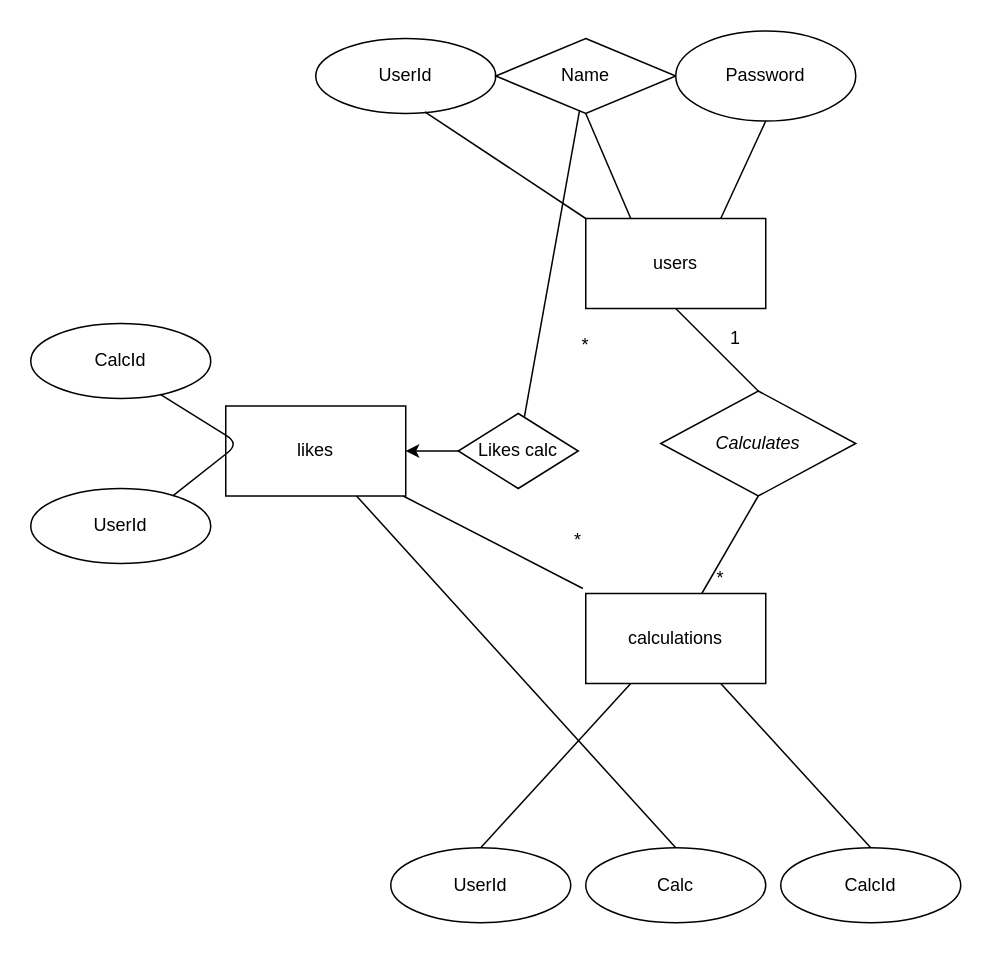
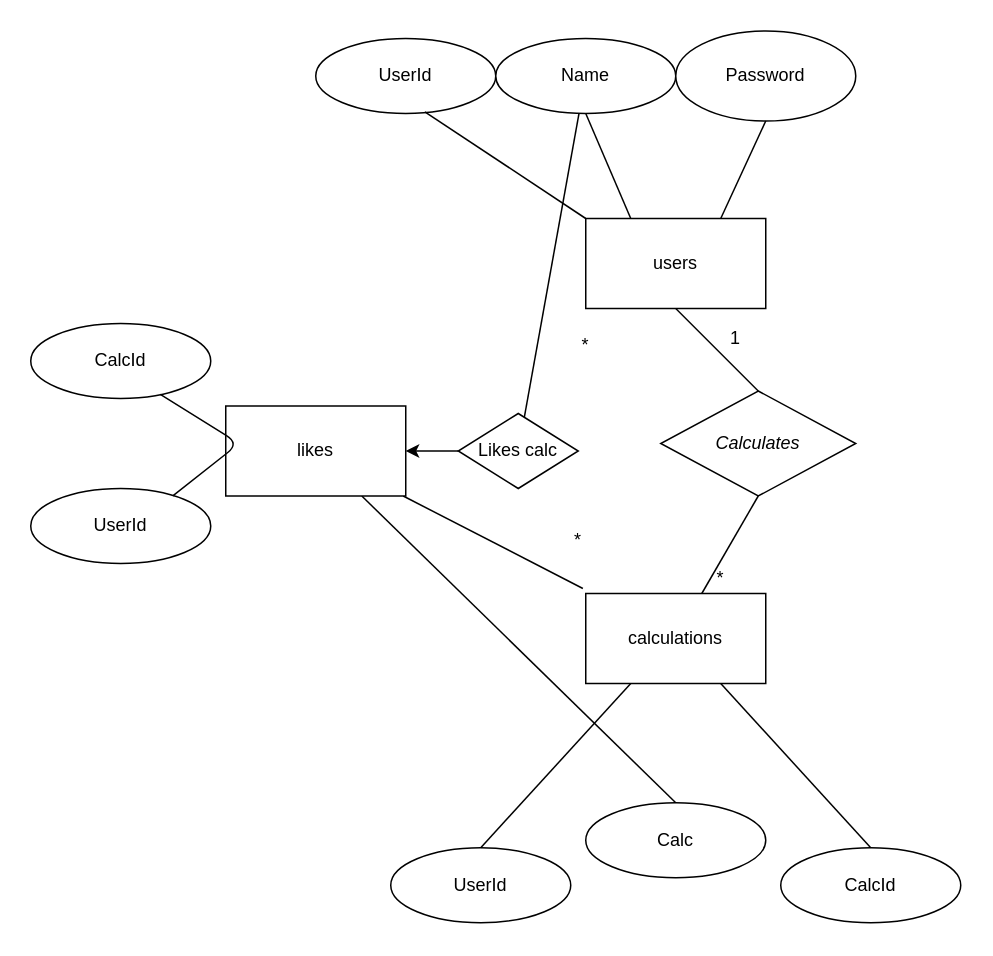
node "Name": shape diamond -> ellipse
node "Calc": moved (676, 885) -> (676, 840)
